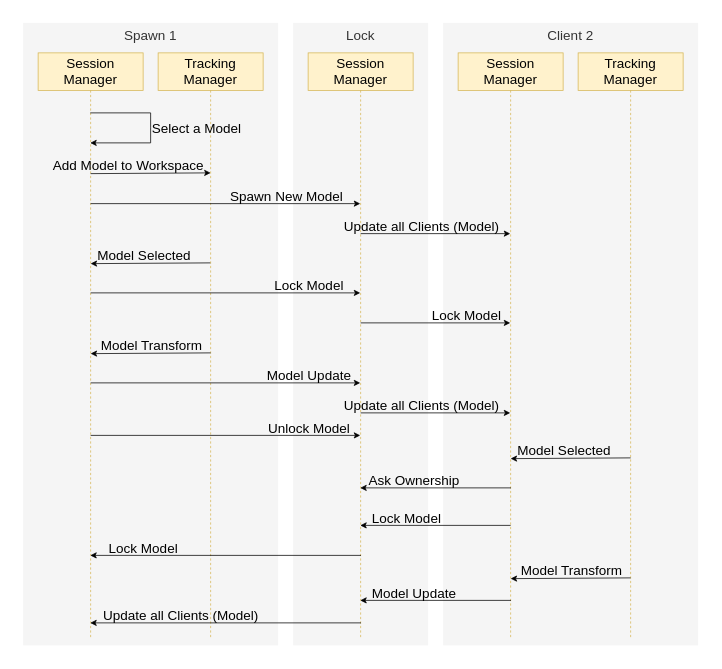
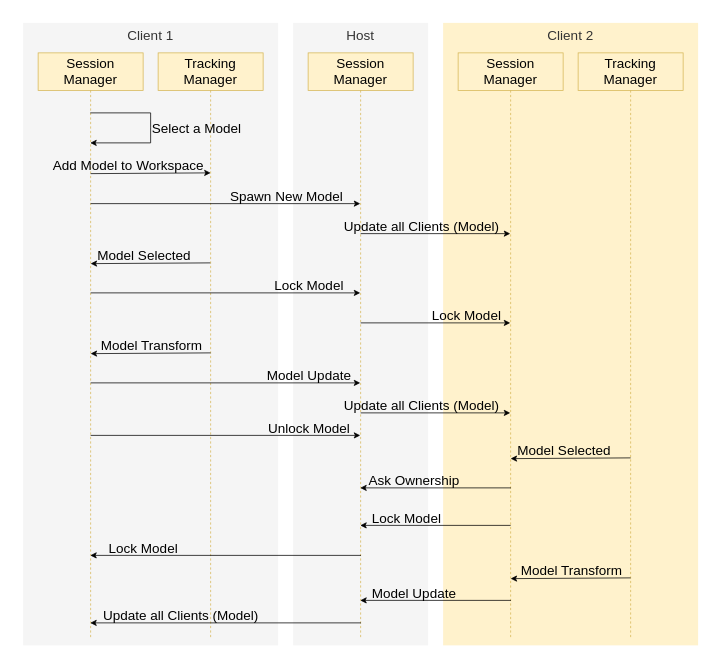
node "Spawn 1": label "Spawn 1" -> "Client 1"
node "Lock": label "Lock" -> "Host"
node "Client 2": fillcolor #f5f5f5 -> #fff2cc
